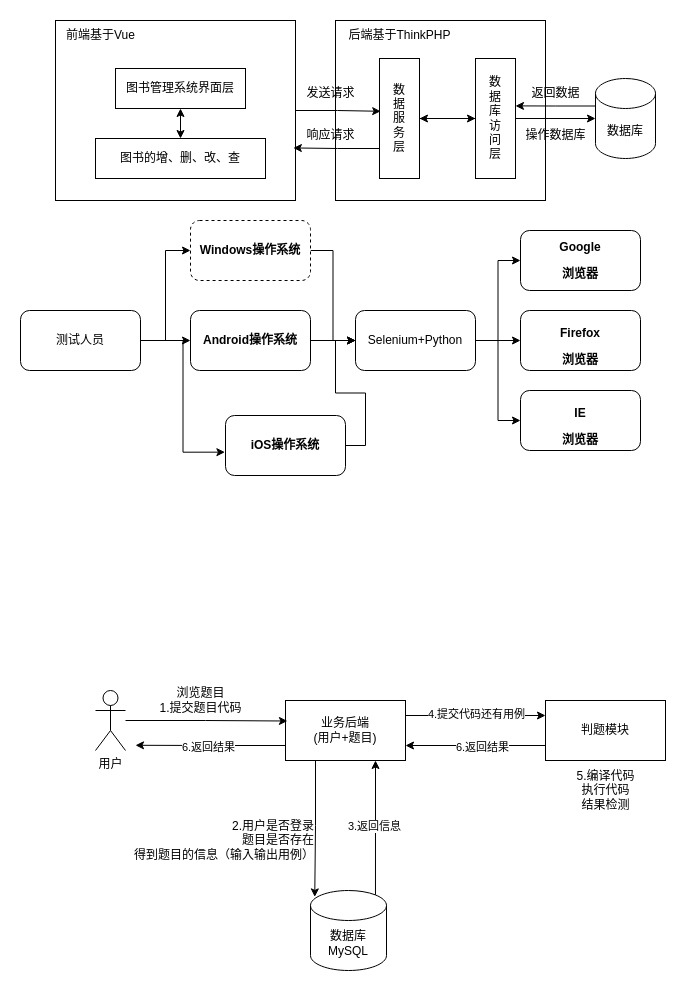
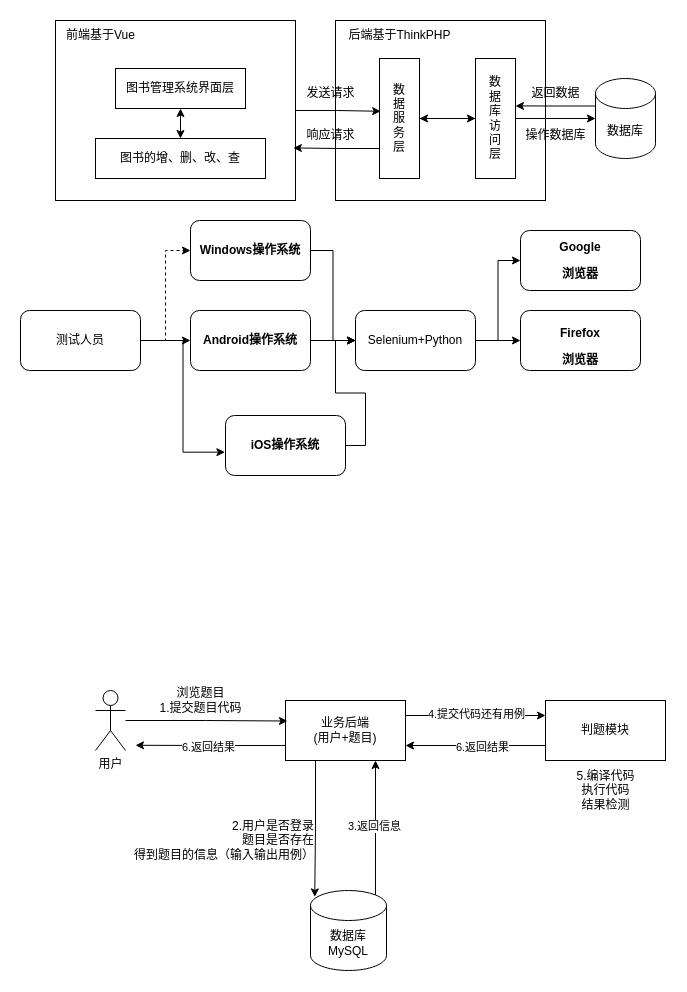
node "Windows操作系统": style dashed -> solid
edge "测试人员" -> "Windows操作系统": style solid -> dashed
edge "Selenium+Python" -> "IE 浏览器": removed
node "IE 浏览器": removed
